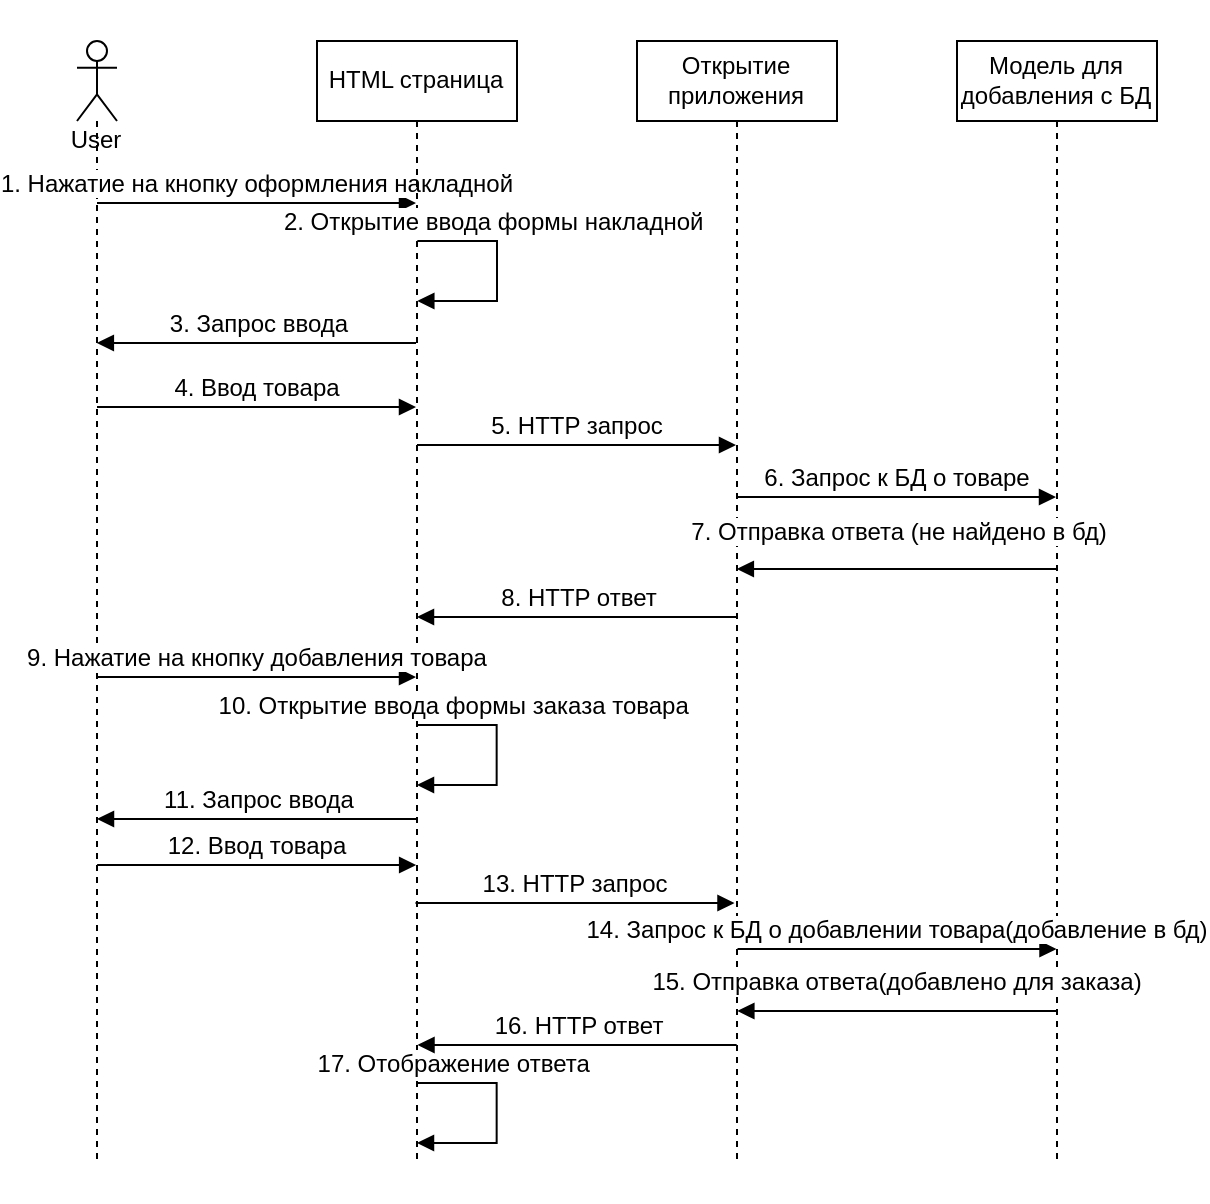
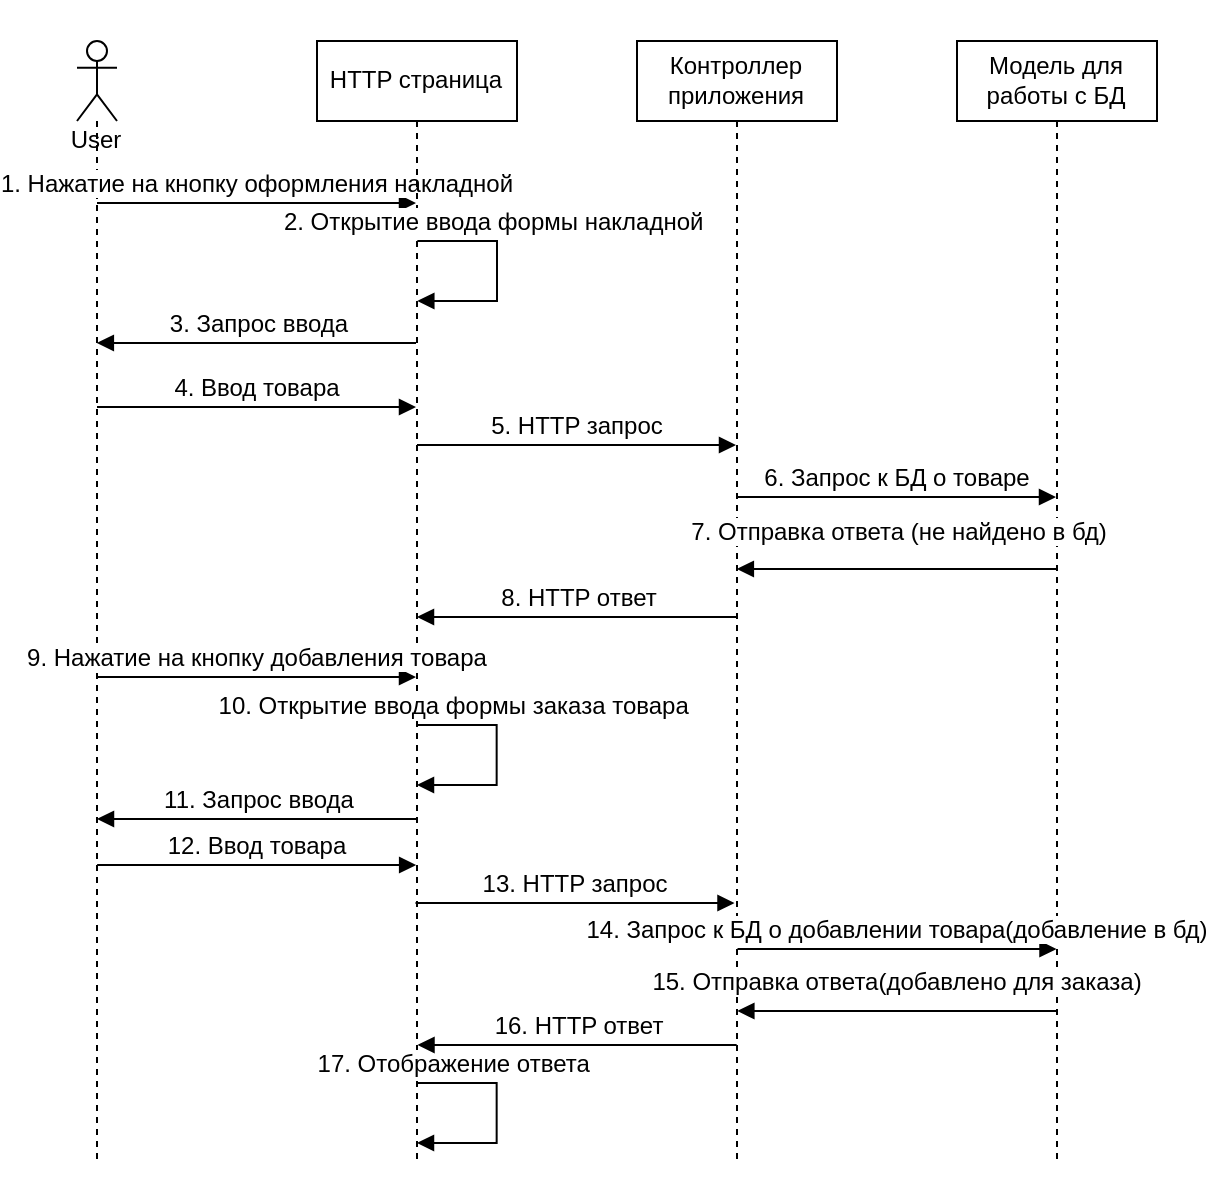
node "HTML страница": label "HTML страница" -> "HTTP страница"
node "Открытие приложения": label "Открытие приложения" -> "Контроллер приложения"
node "Модель для добавления с БД": label "Модель для добавления с БД" -> "Модель для работы с БД"
